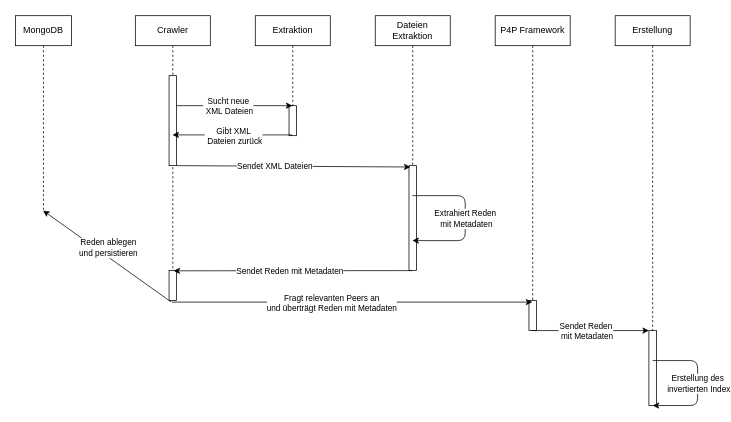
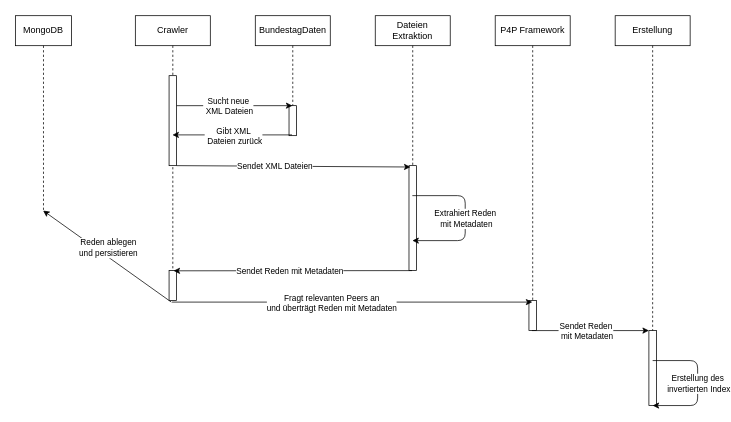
node "Extraktion": label "Extraktion" -> "BundestagDaten"
